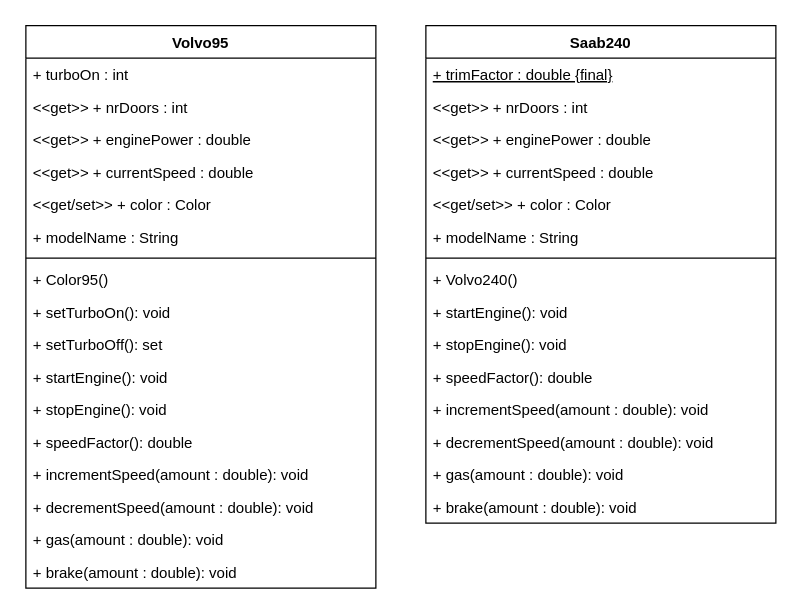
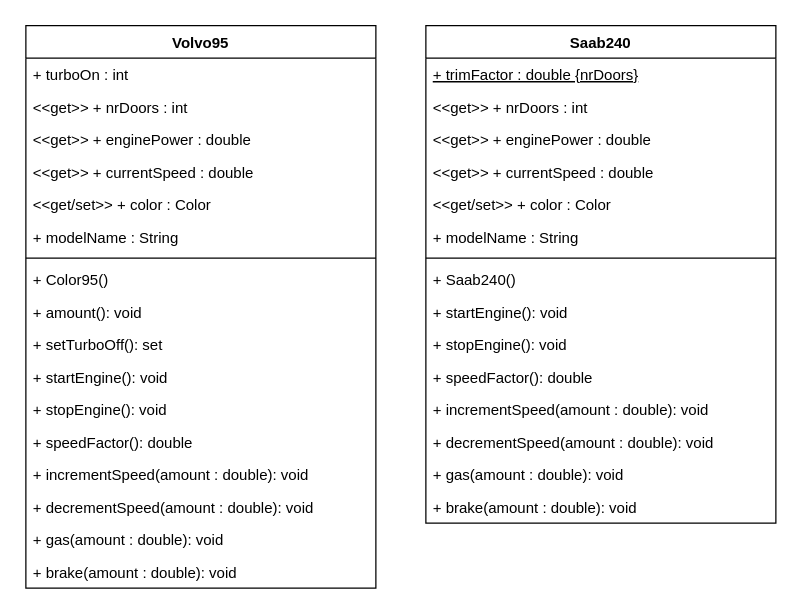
node "+ trimFactor : double {final}": label "+ trimFactor : double {final}" -> "+ trimFactor : double {nrDoors}"
node "+ Volvo240()": label "+ Volvo240()" -> "+ Saab240()"
node "+ setTurboOn(): void": label "+ setTurboOn(): void" -> "+ amount(): void"
